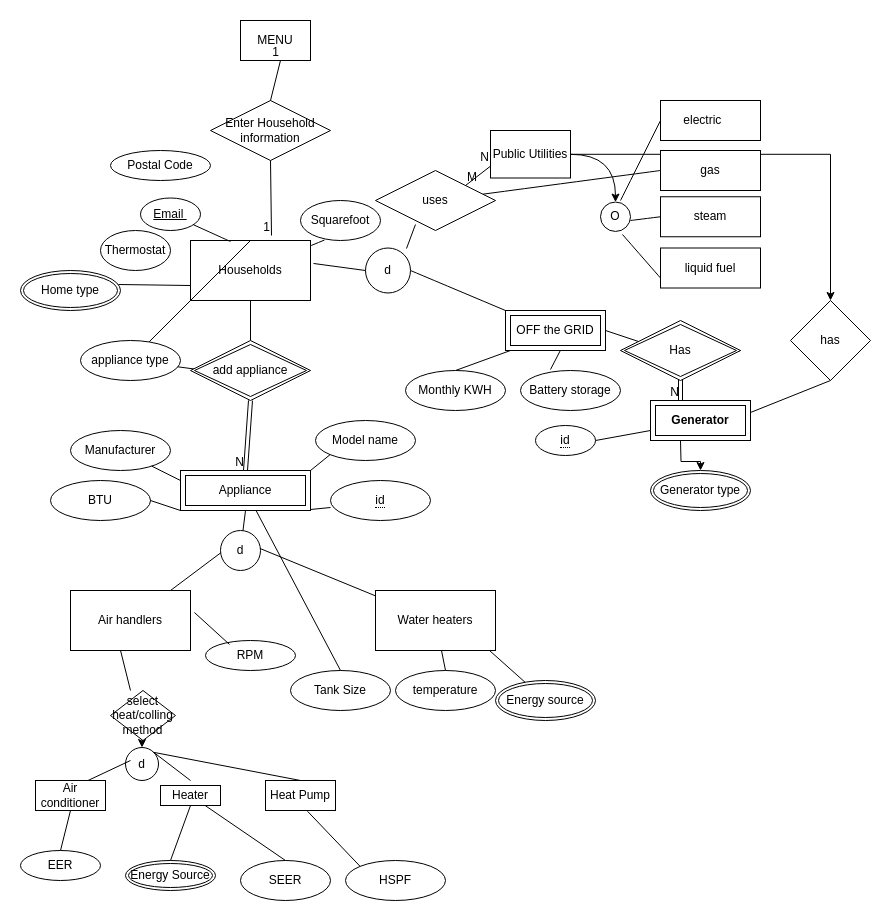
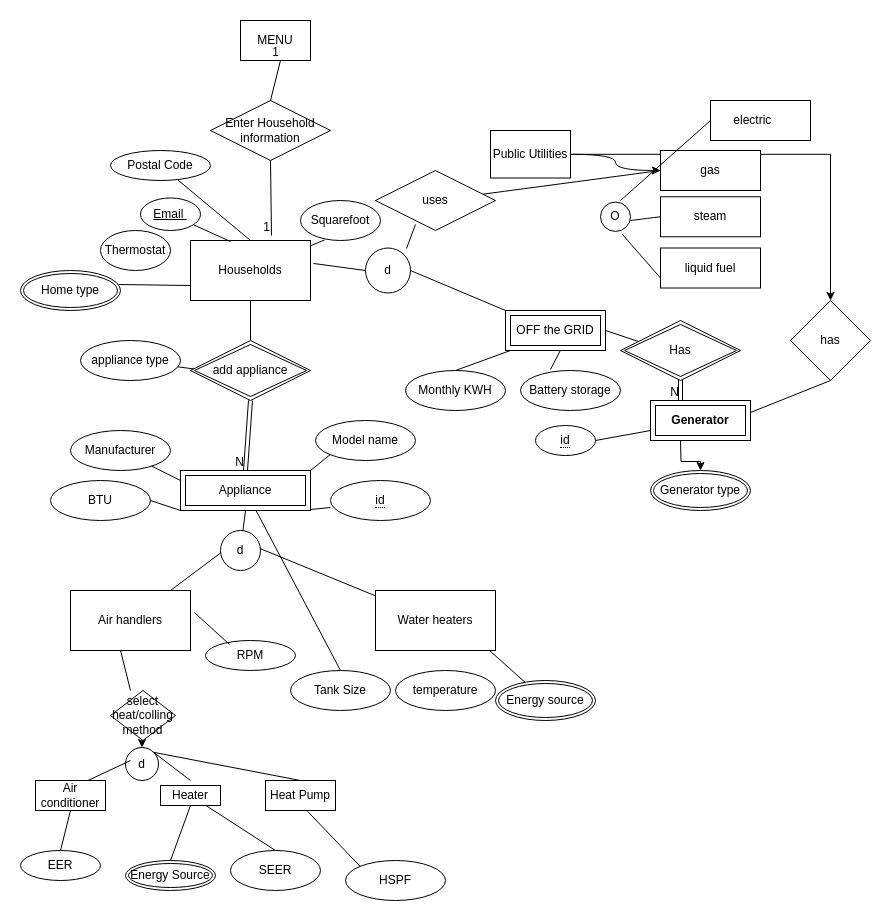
node "electric": moved (711, 121) -> (761, 121)
edge "Public Utilities" -> "O": now "Public Utilities" -> "gas"
edge "Public Utilities" -- "uses": removed, labels "N", "M"
edge "Households" -- "appliance type": now "Households" -- "Postal Code"
edge "Water heaters" -- "temperature": removed
node "SEER": moved (286, 881) -> (276, 871)
